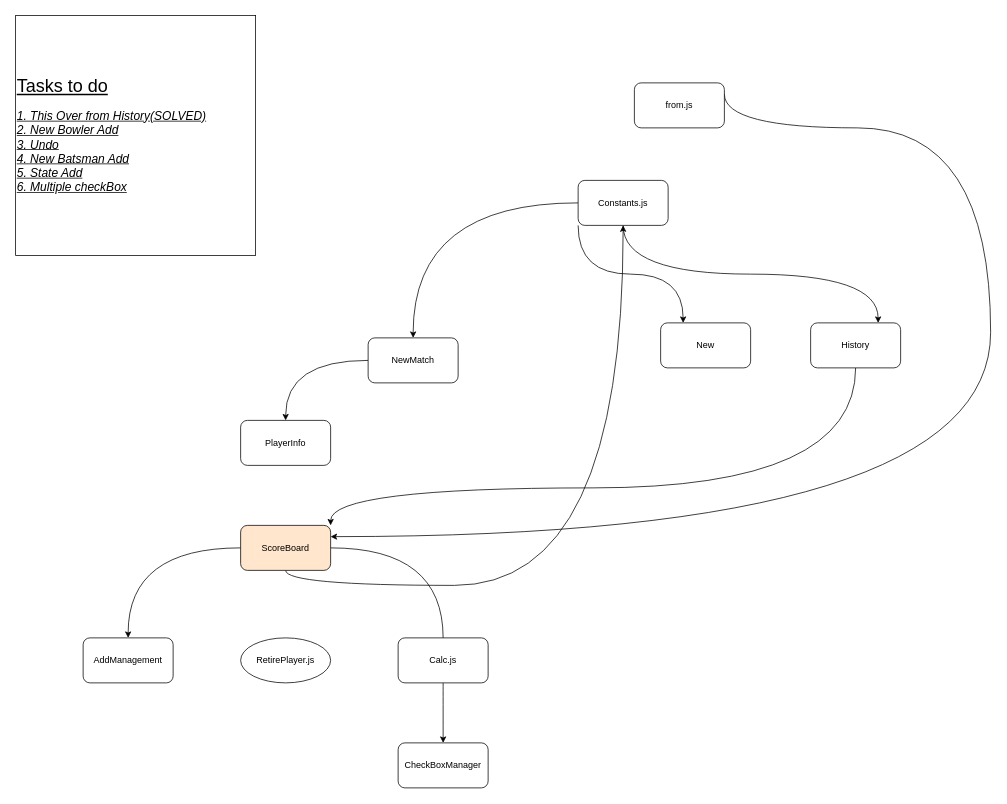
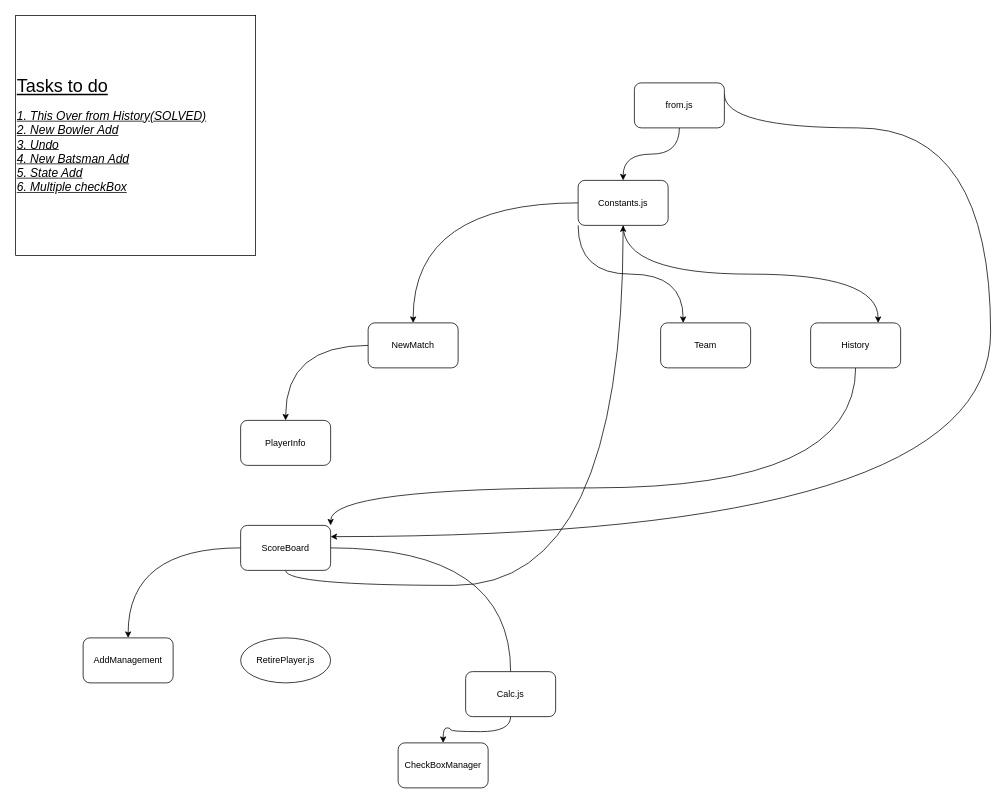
edge "from.js" -> "Constants.js": added
node "New": label "New" -> "Team"
node "NewMatch": moved (413, 360) -> (413, 345)
node "ScoreBoard": fillcolor #ffe6cc -> #ffffff
node "Calc.js": moved (443, 660) -> (510, 694)
